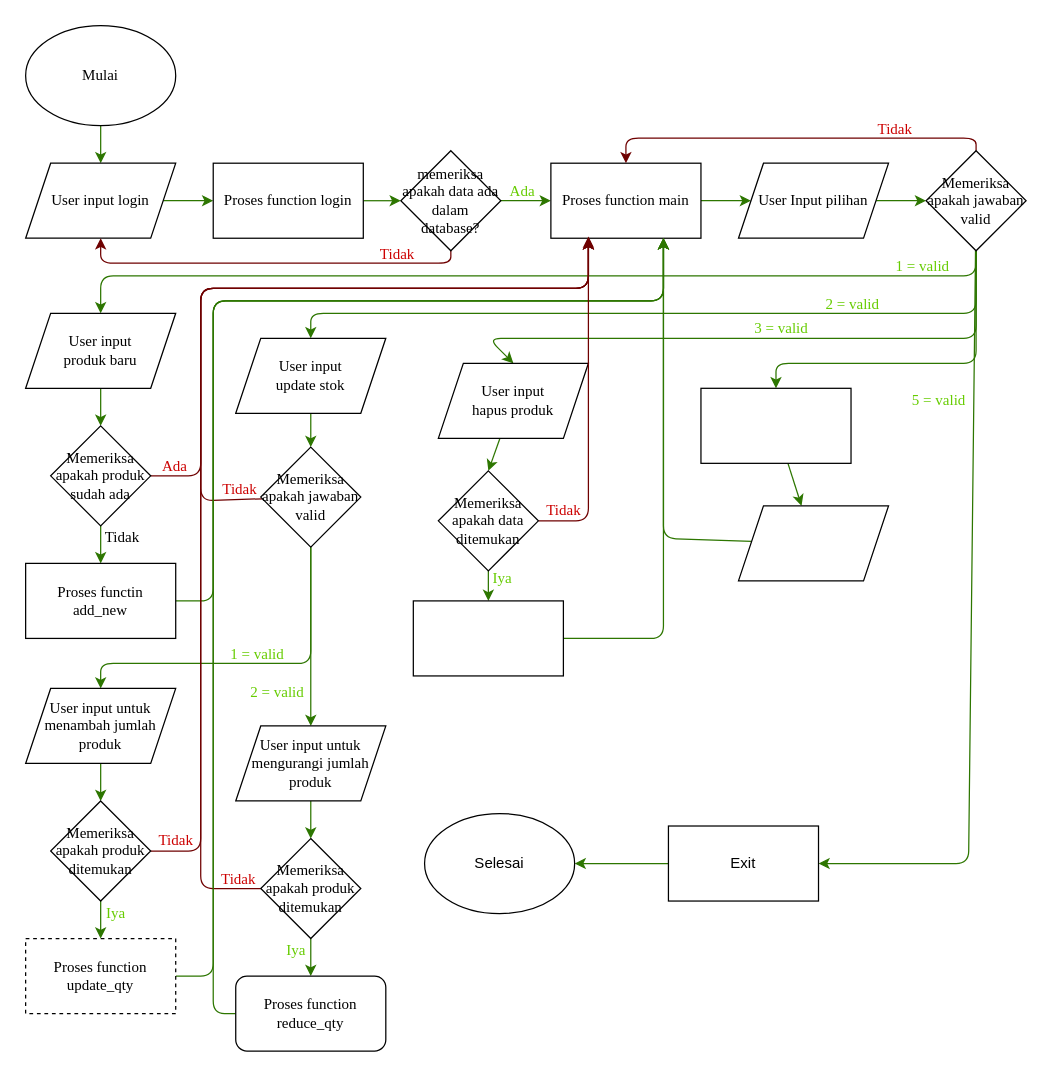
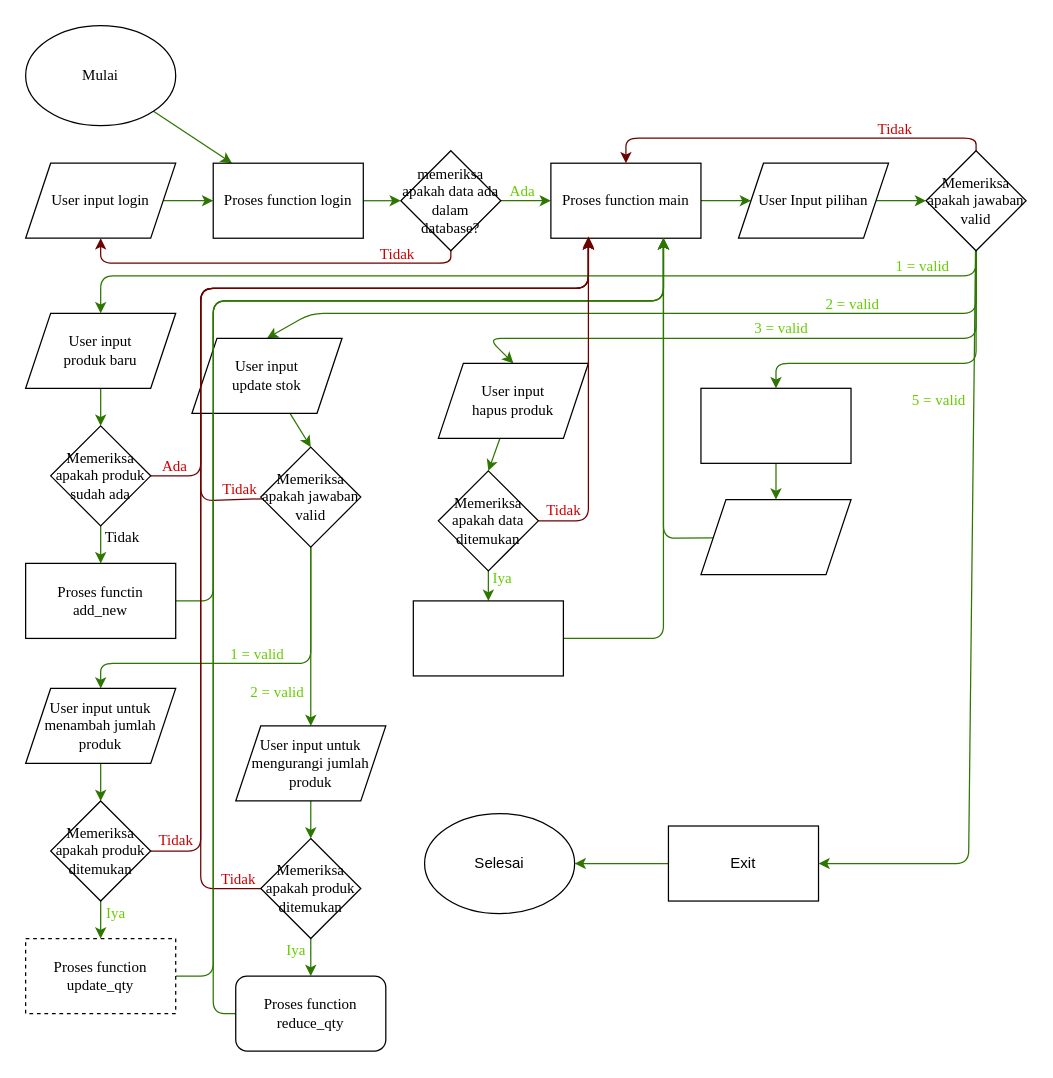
edge "Mulai" -> "User input login": now "Mulai" -> "Proses function login"
node "User input update stok": moved (311, 376) -> (267, 376)
node "User input": moved (813, 543) -> (776, 537)
